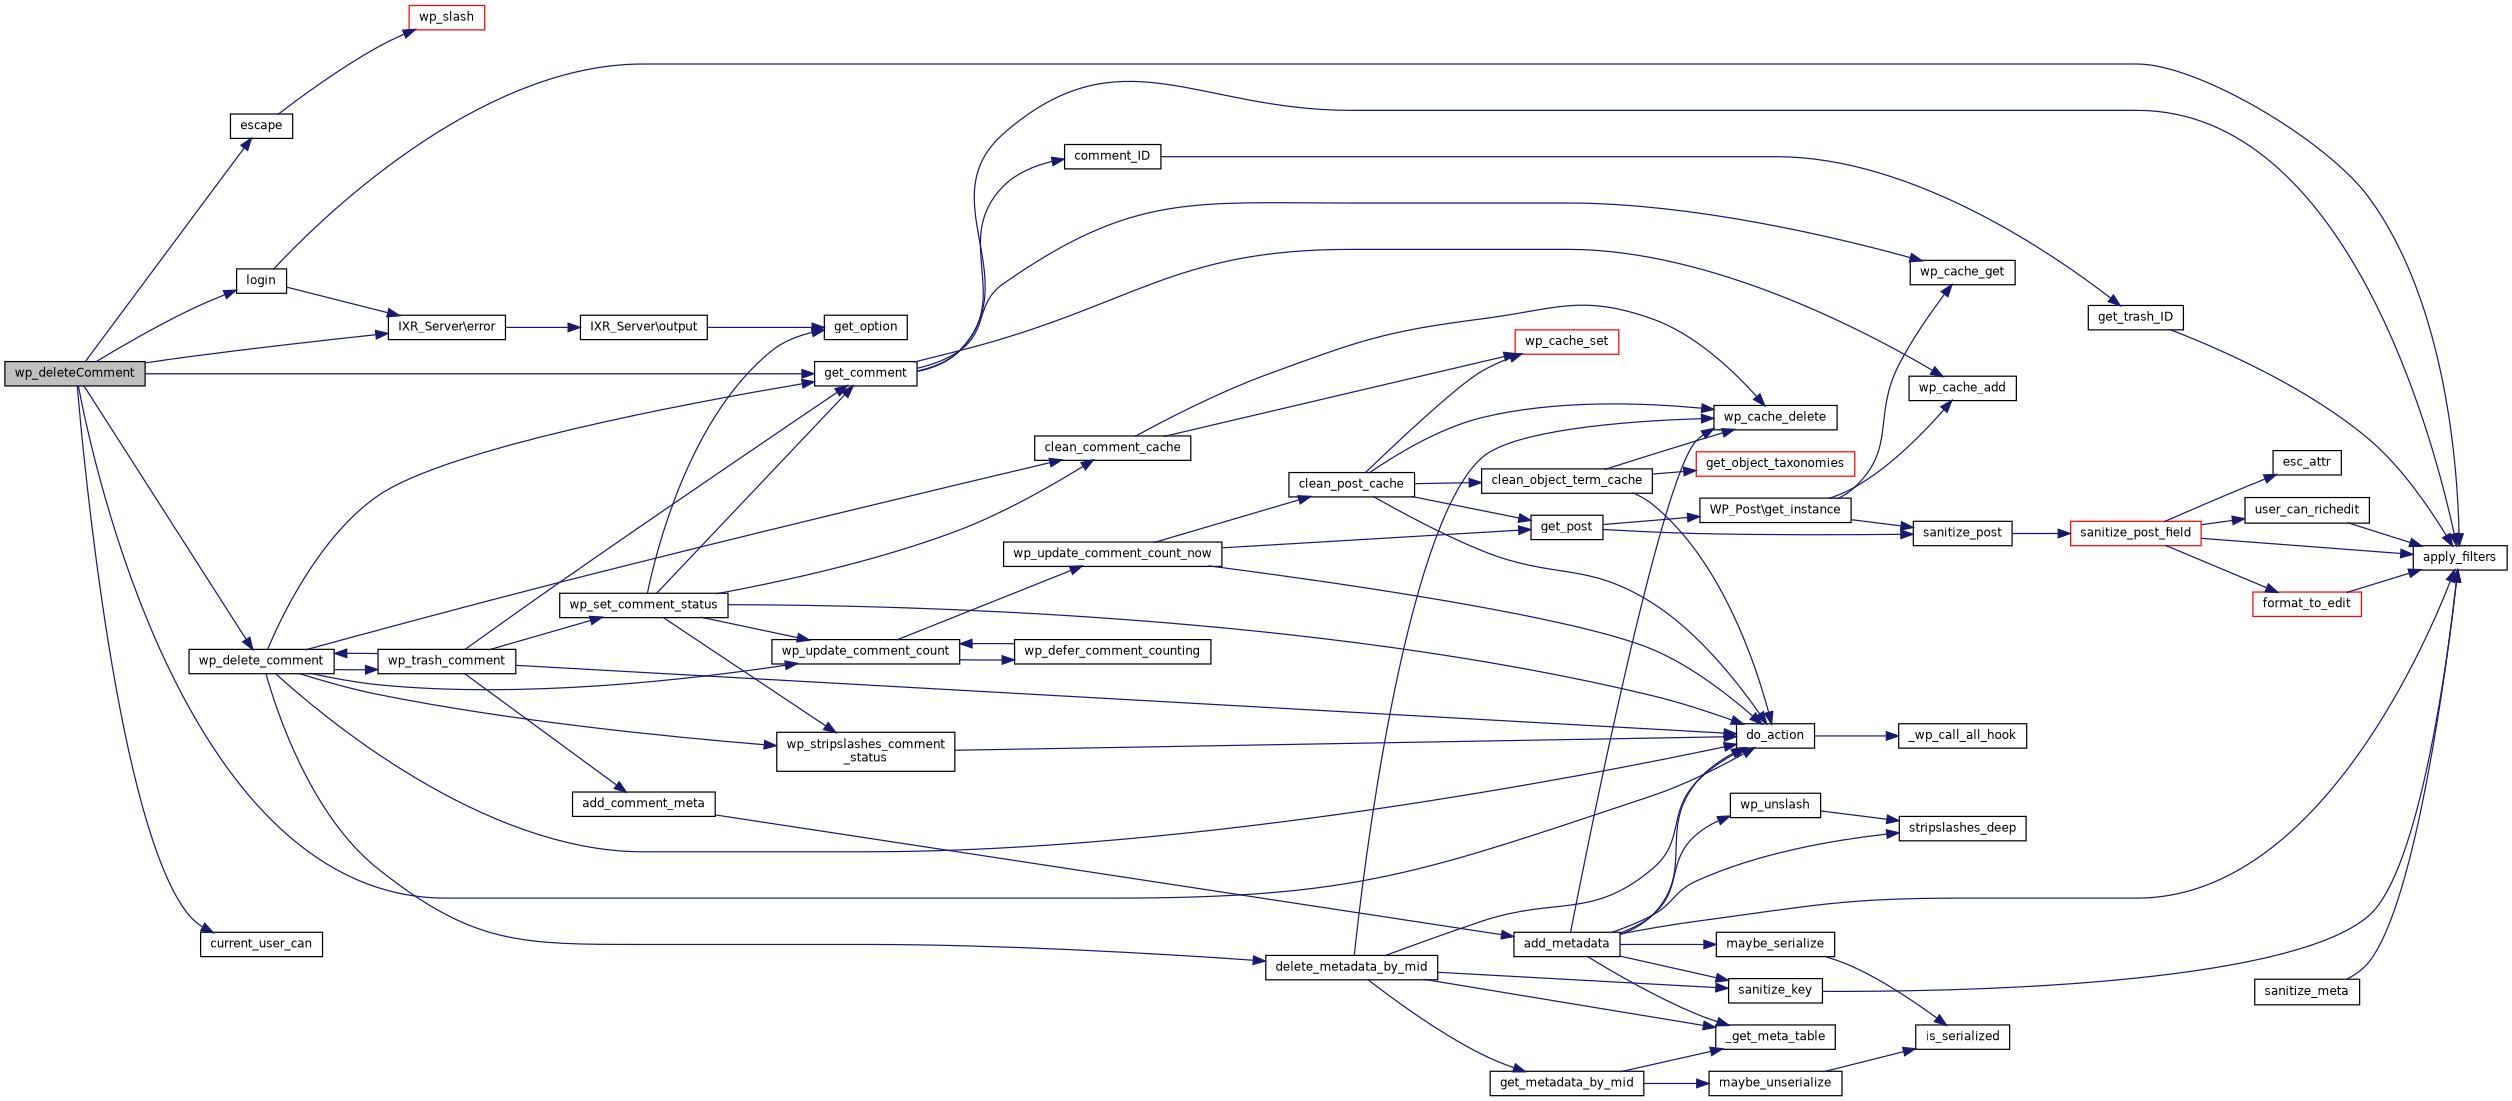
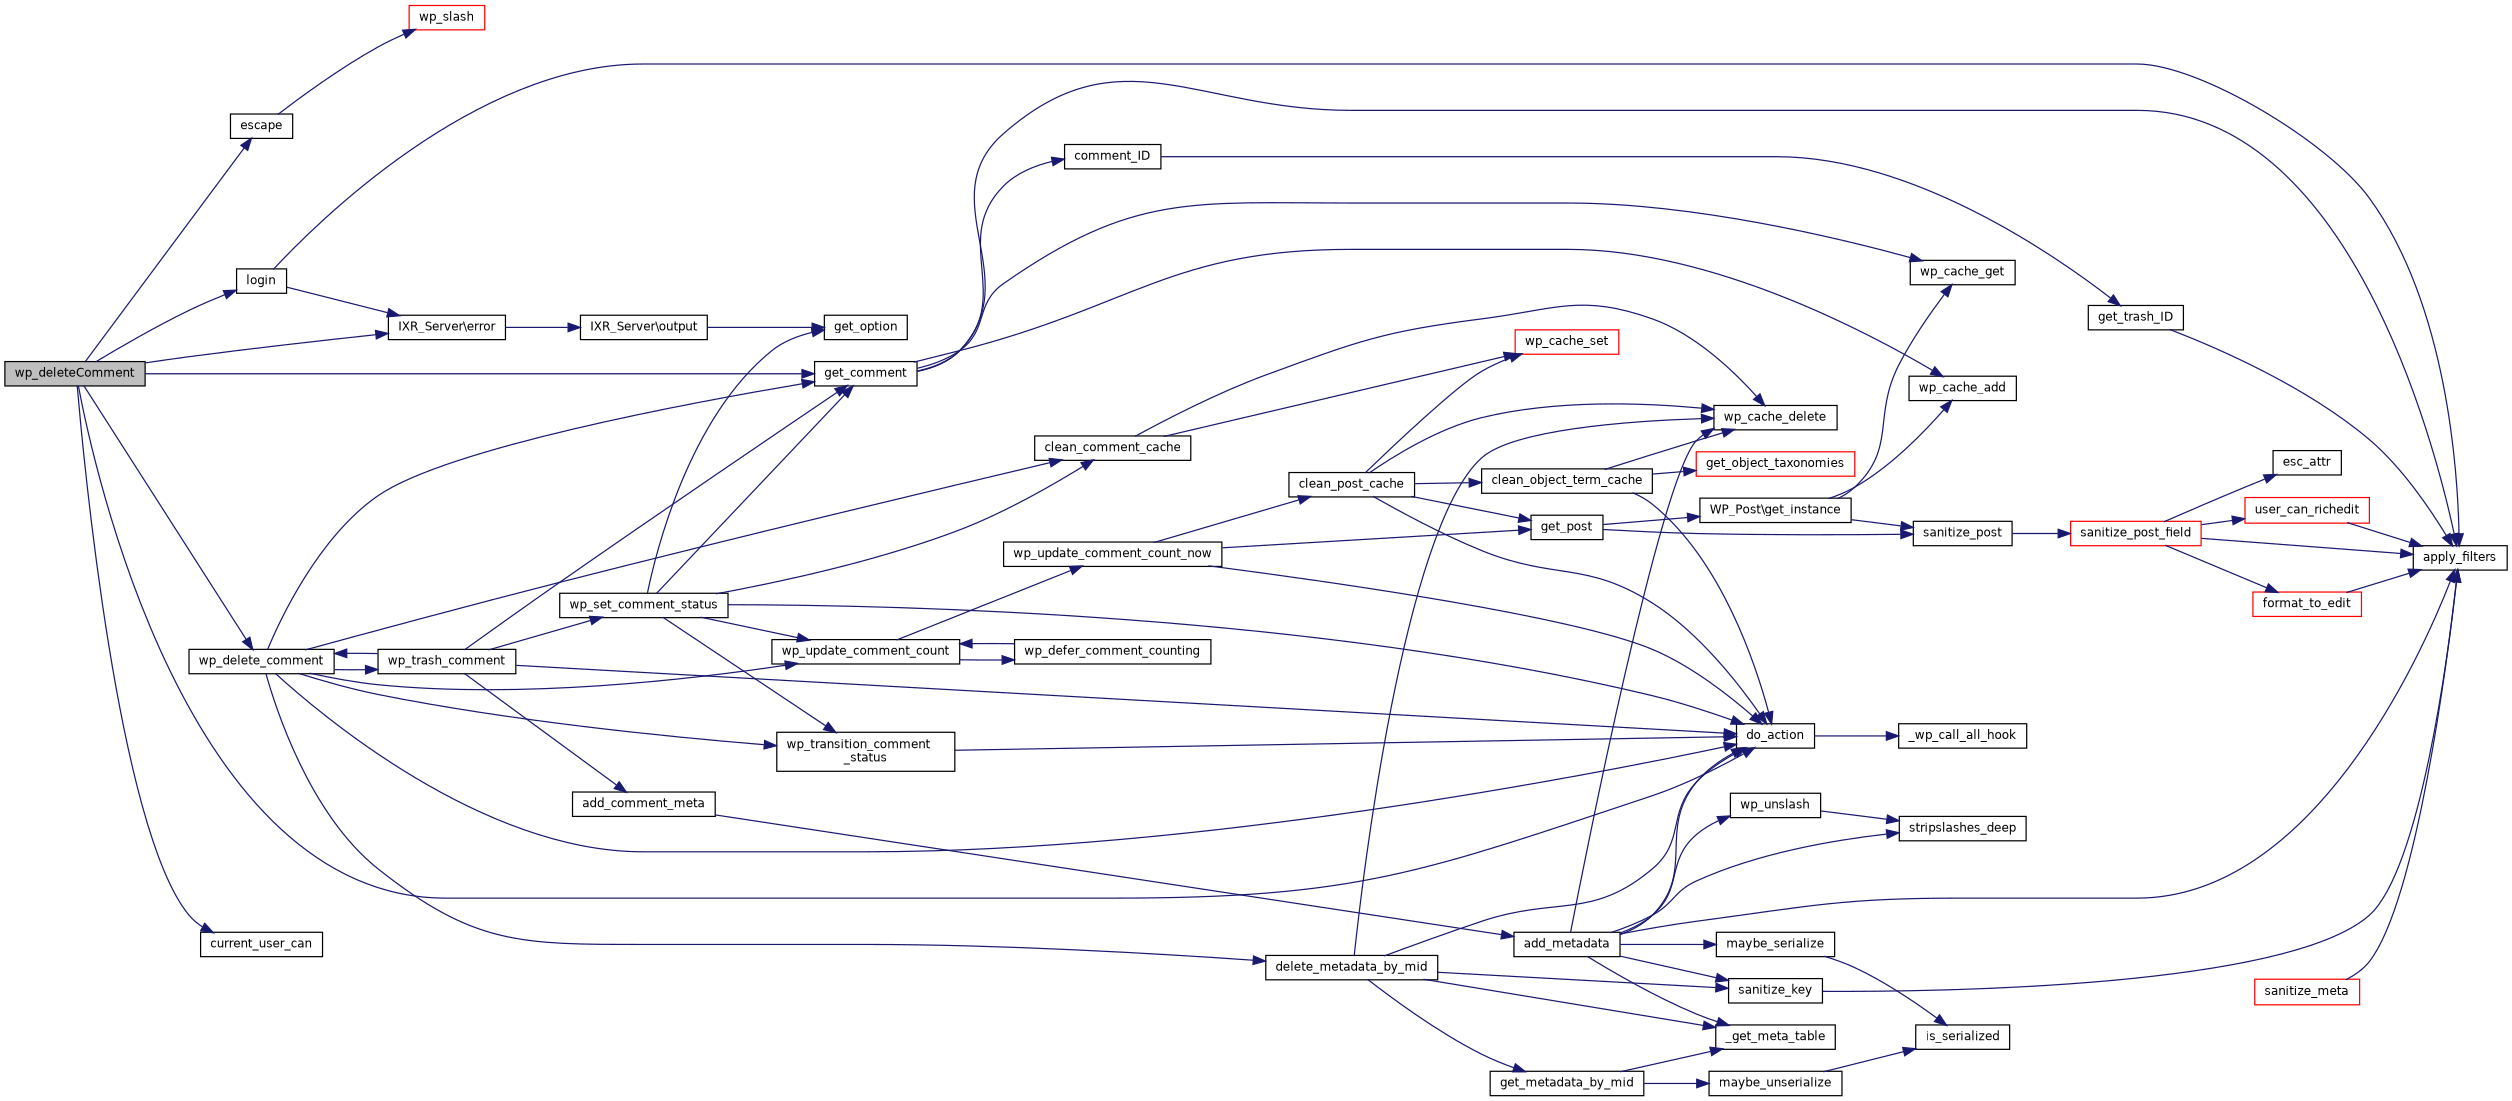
node "user_can_richedit": color black -> red
node "wp_stripslashes_comment _status": label "wp_stripslashes_comment _status" -> "wp_transition_comment _status"
node "sanitize_meta": color black -> red
